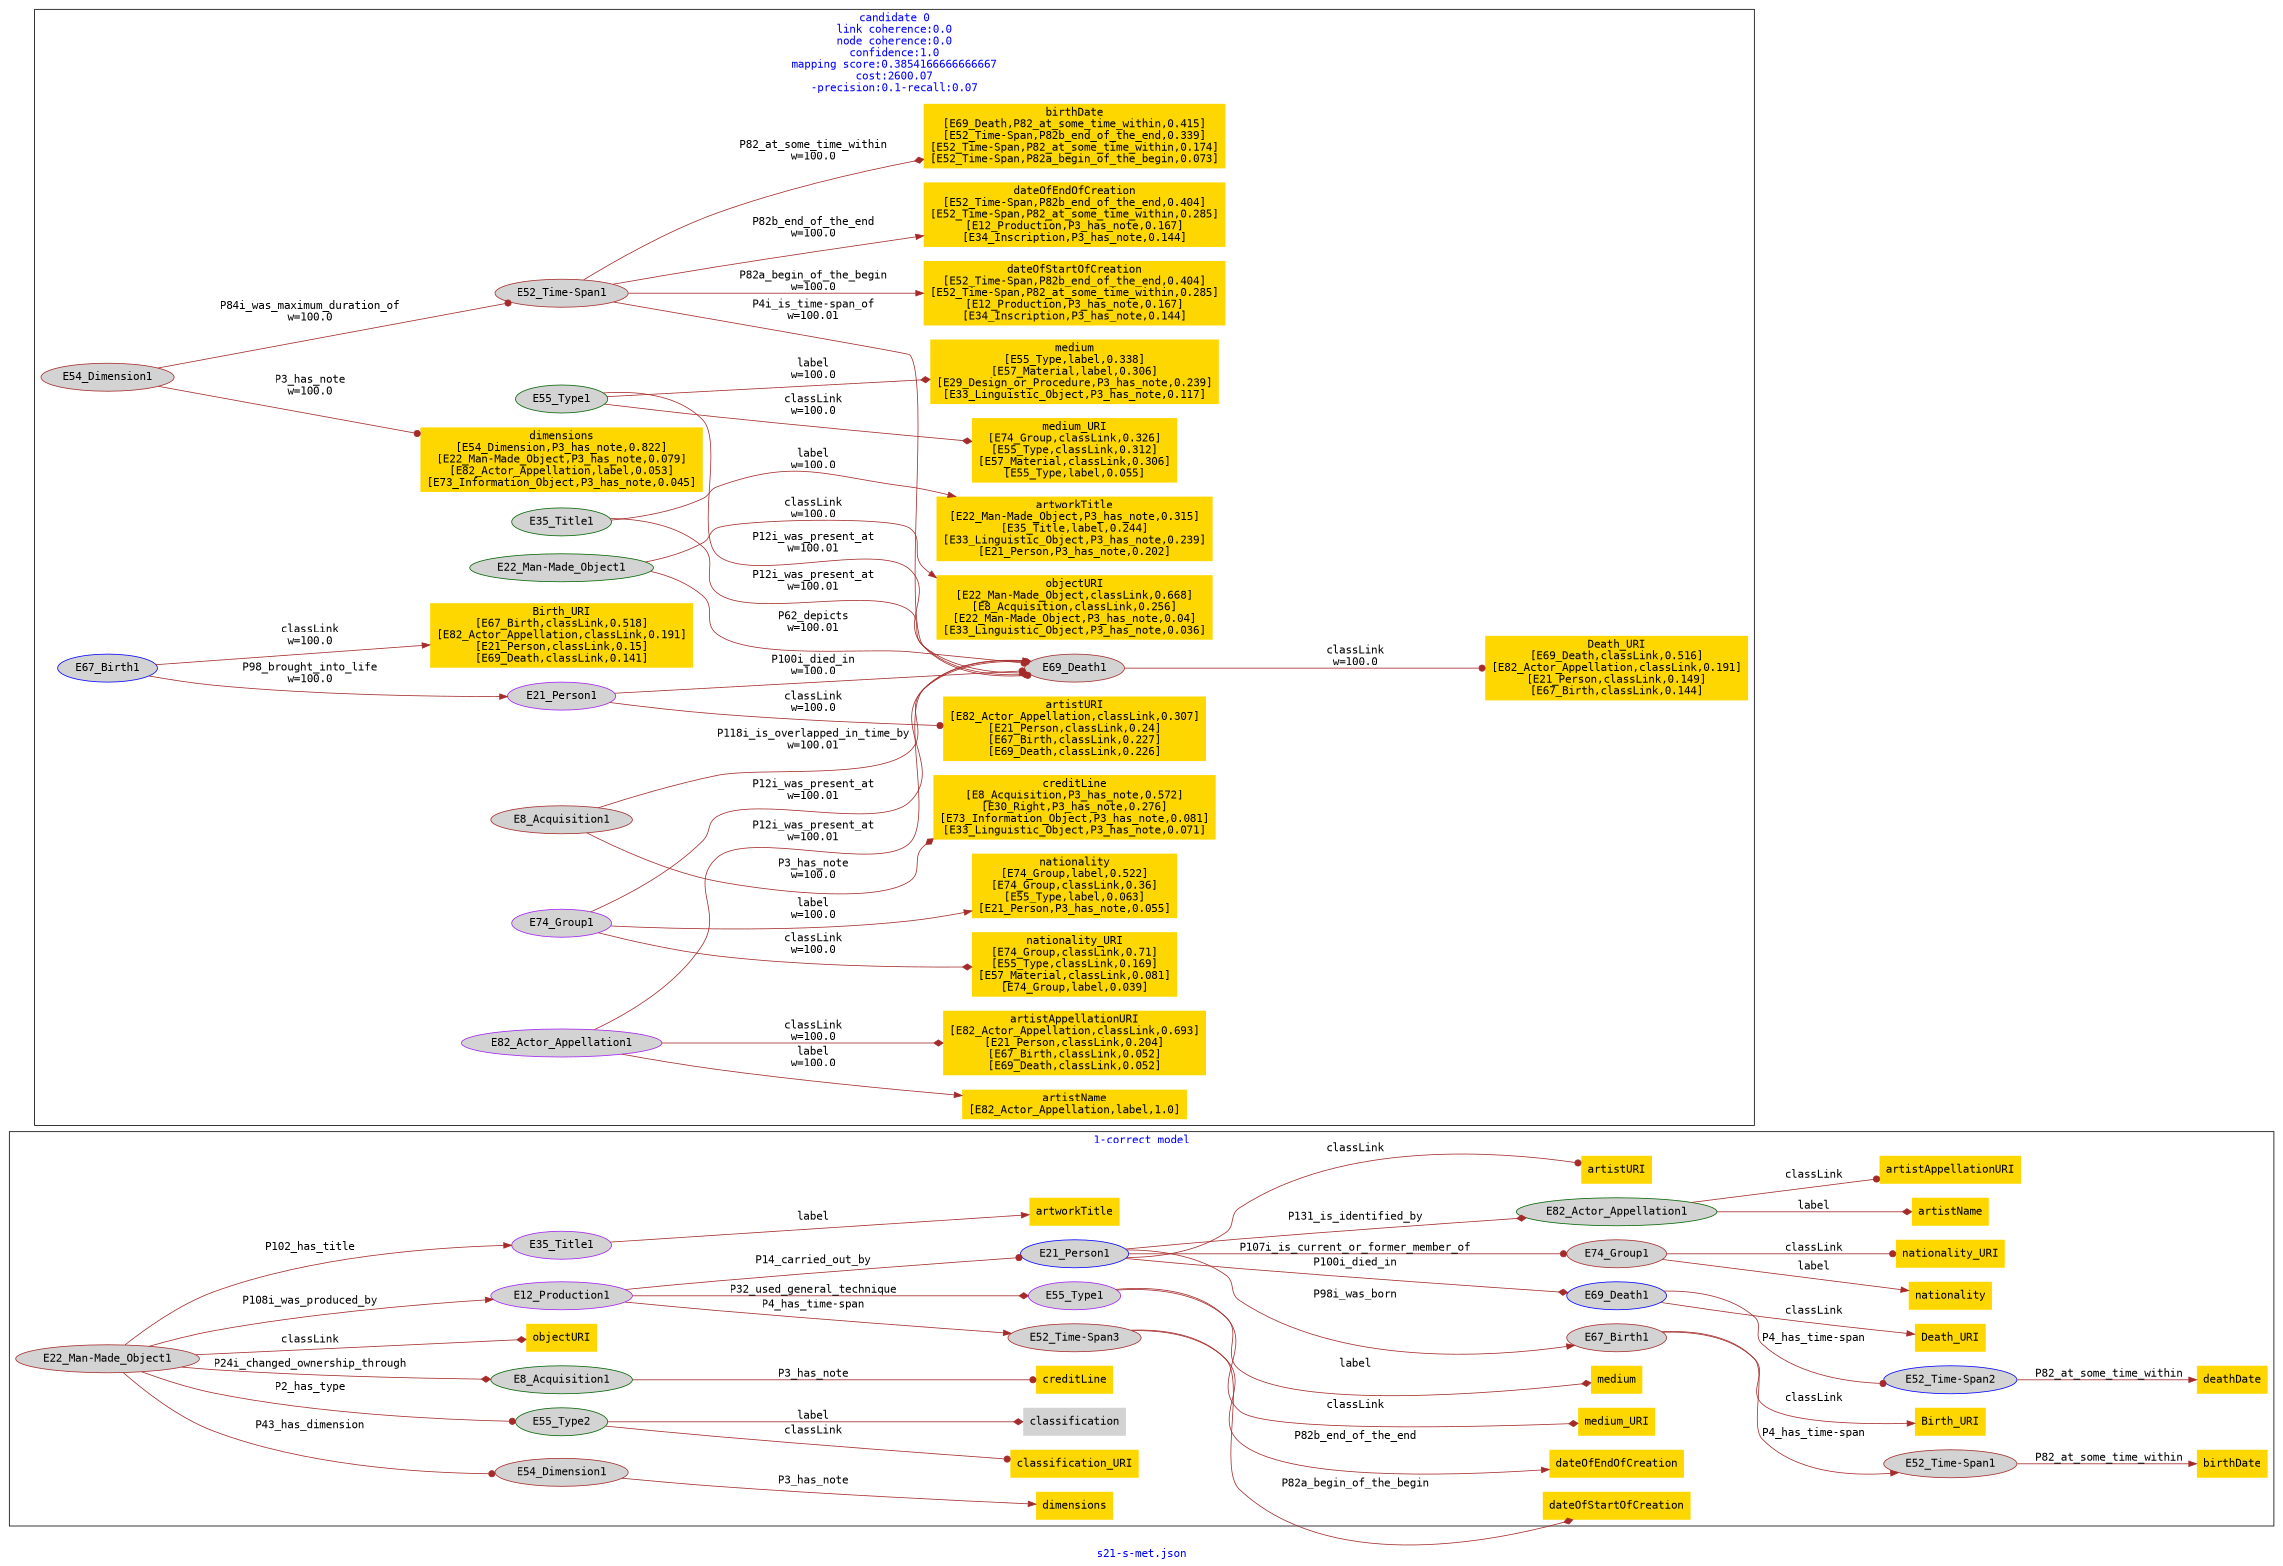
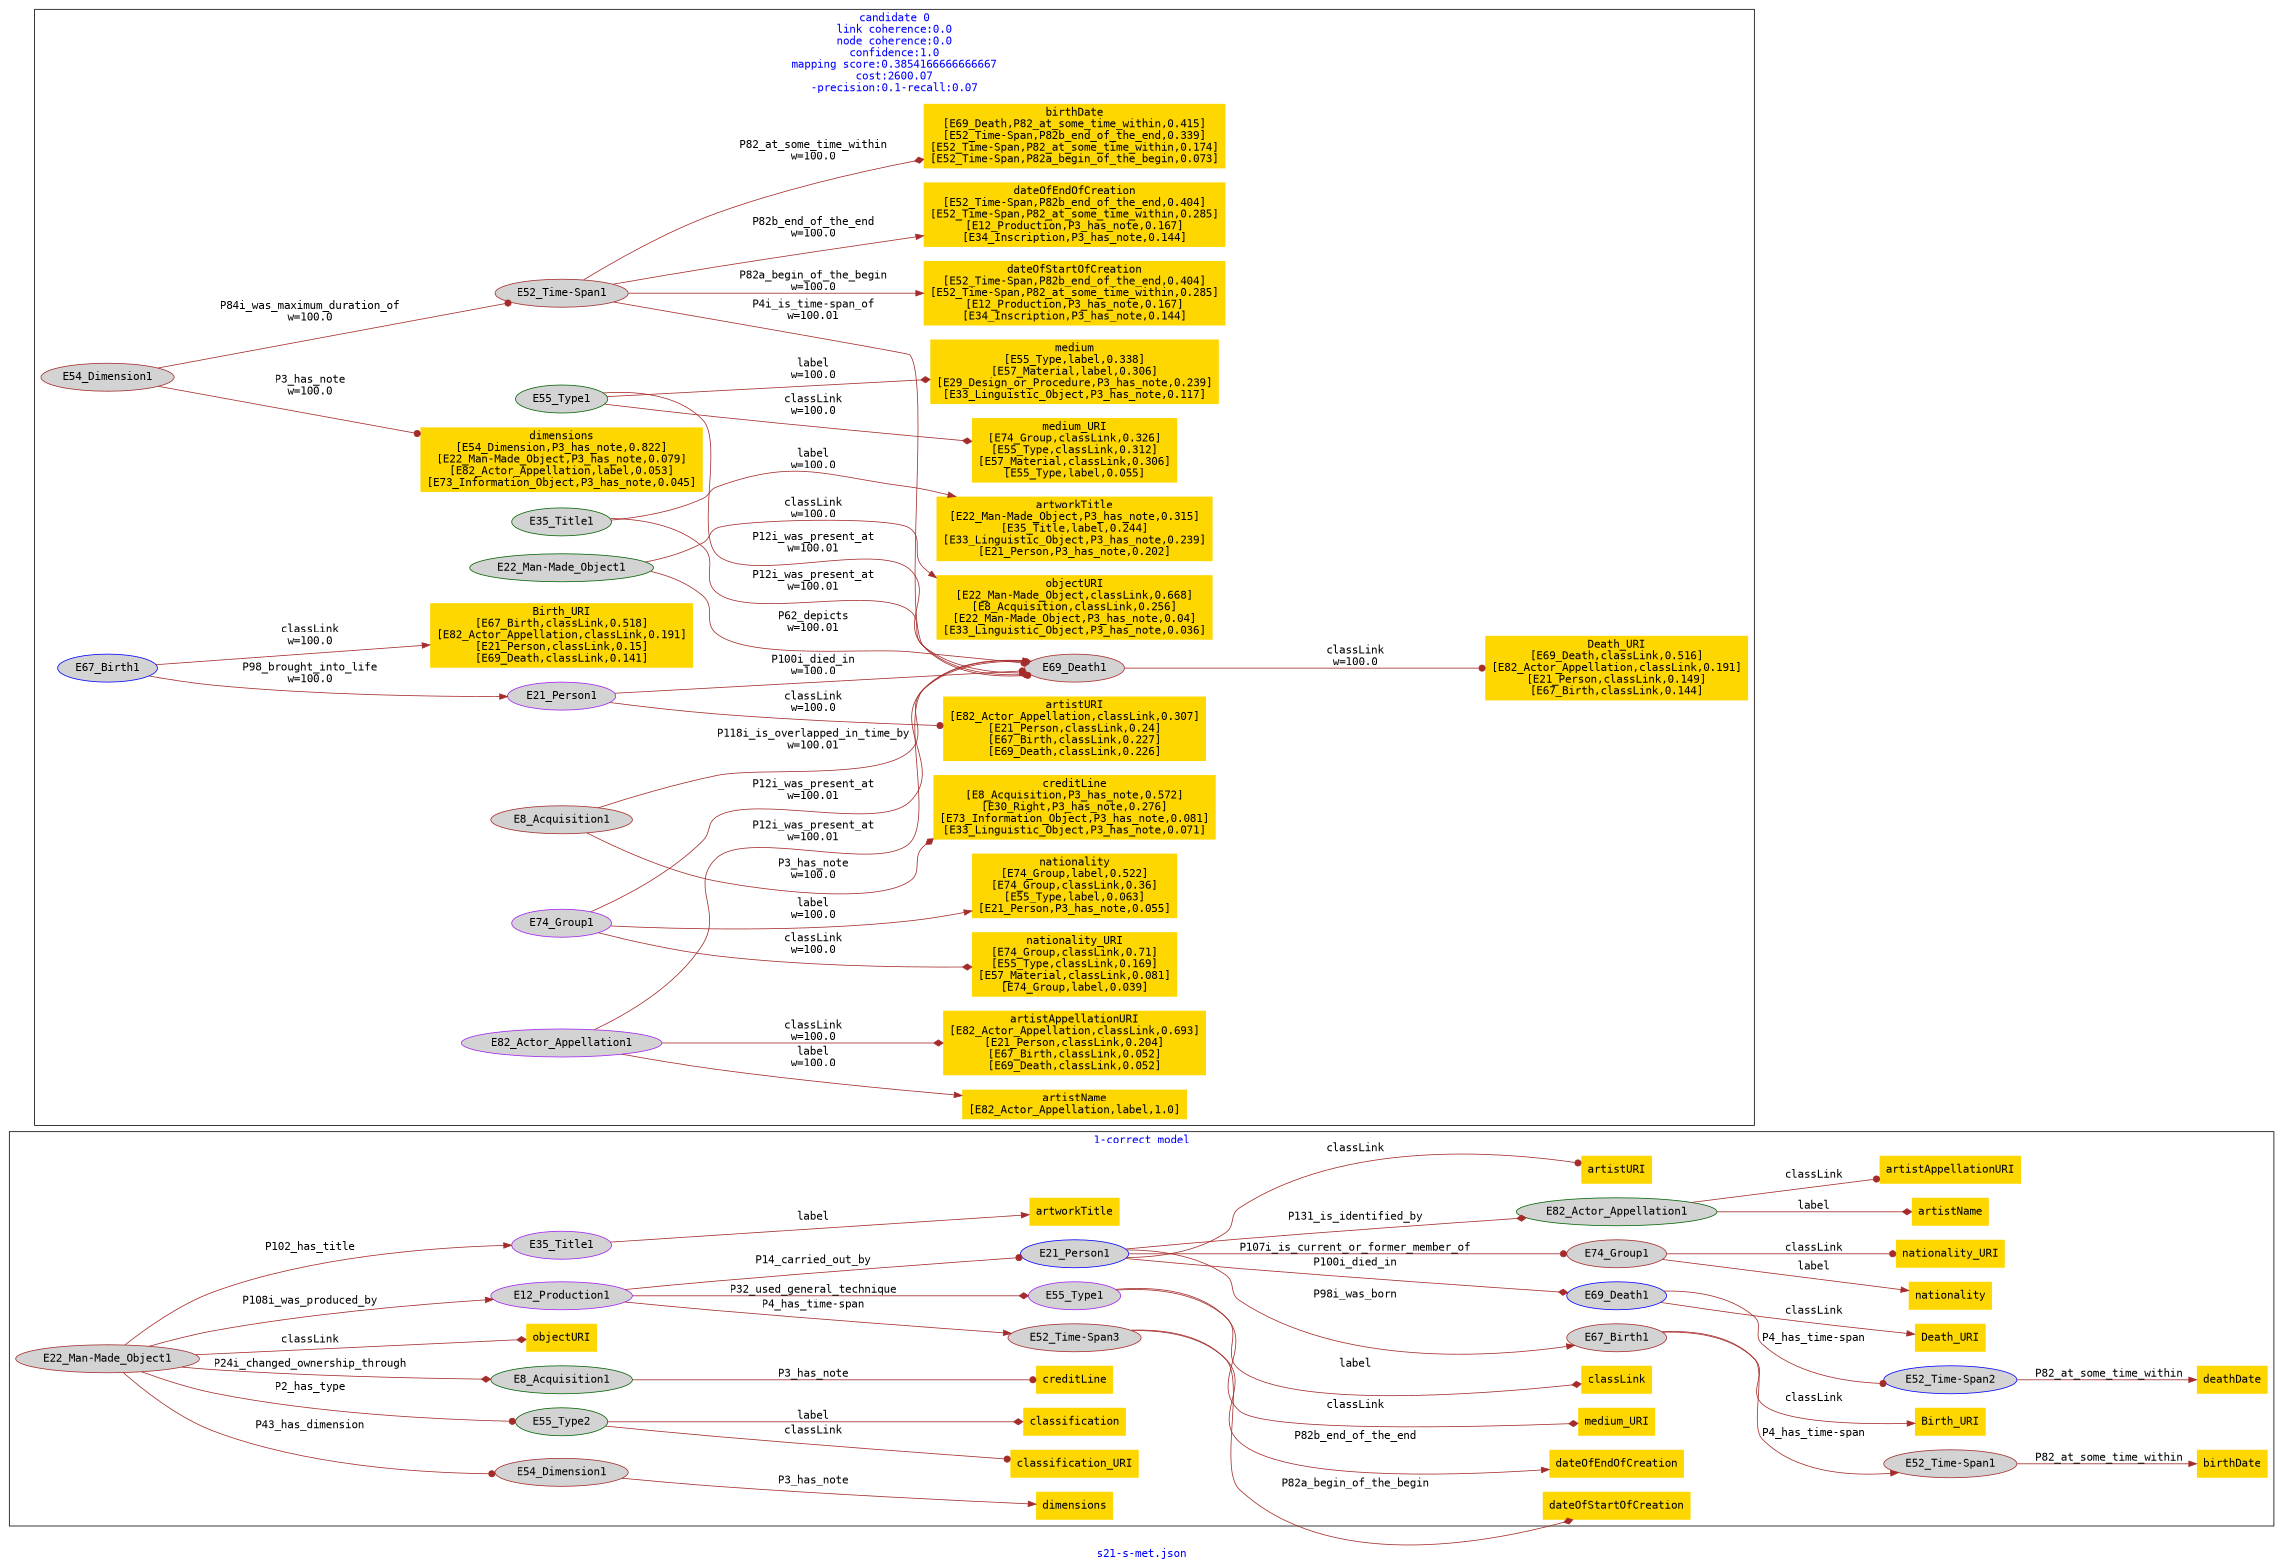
node "medium": label "medium" -> "classLink"
node "classification": fillcolor lightgray -> gold
